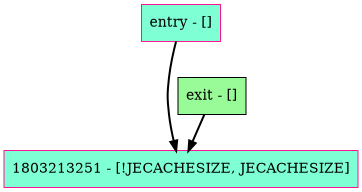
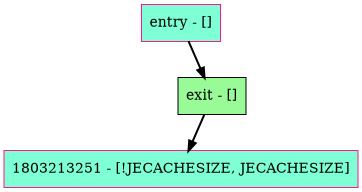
edge "entry - []" -> "1803213251 - [!JECACHESIZE, JECACHESIZE]": now "entry - []" -> "exit - []"
